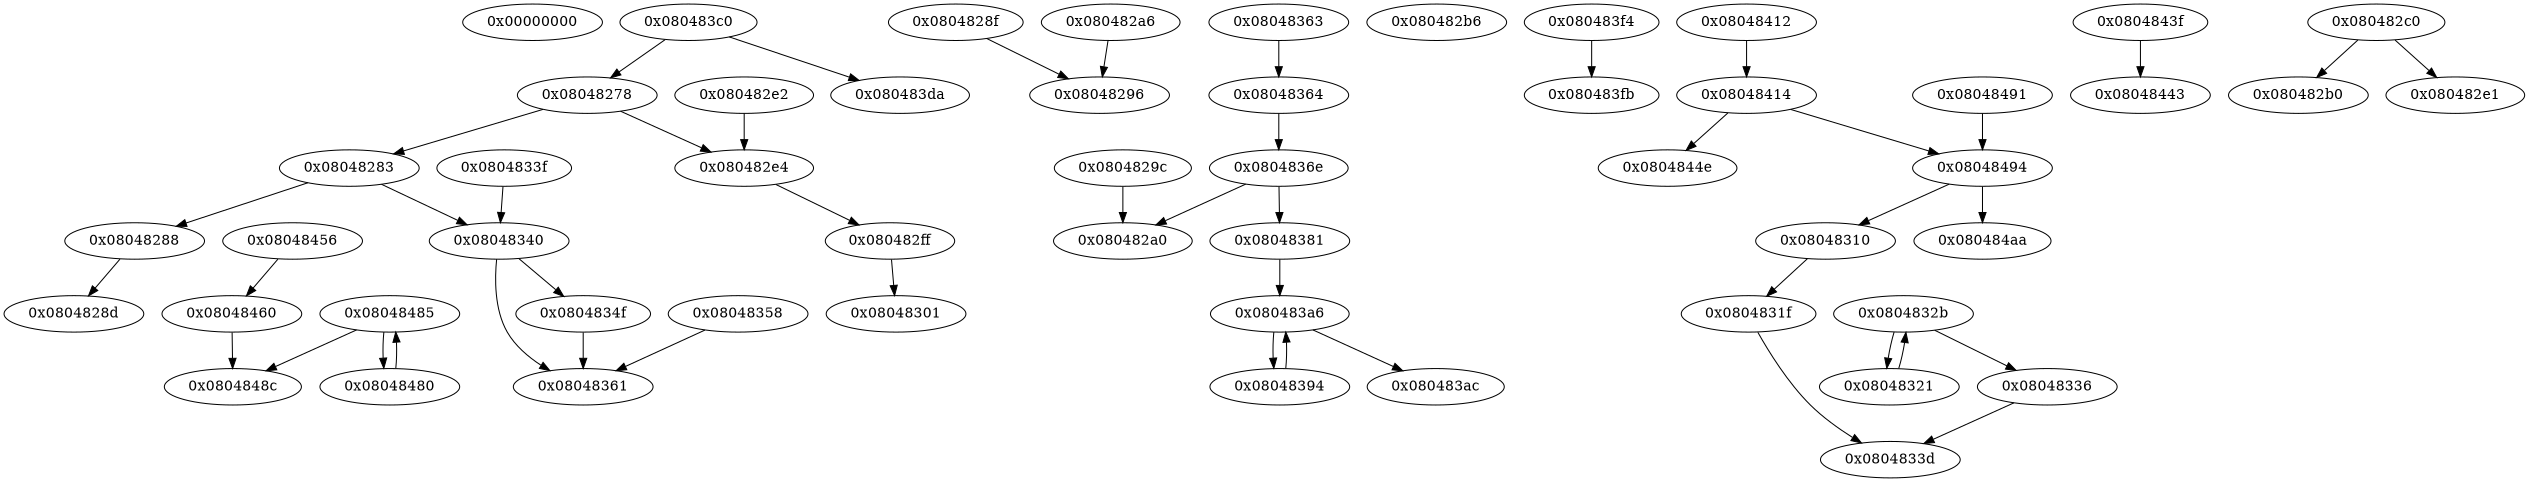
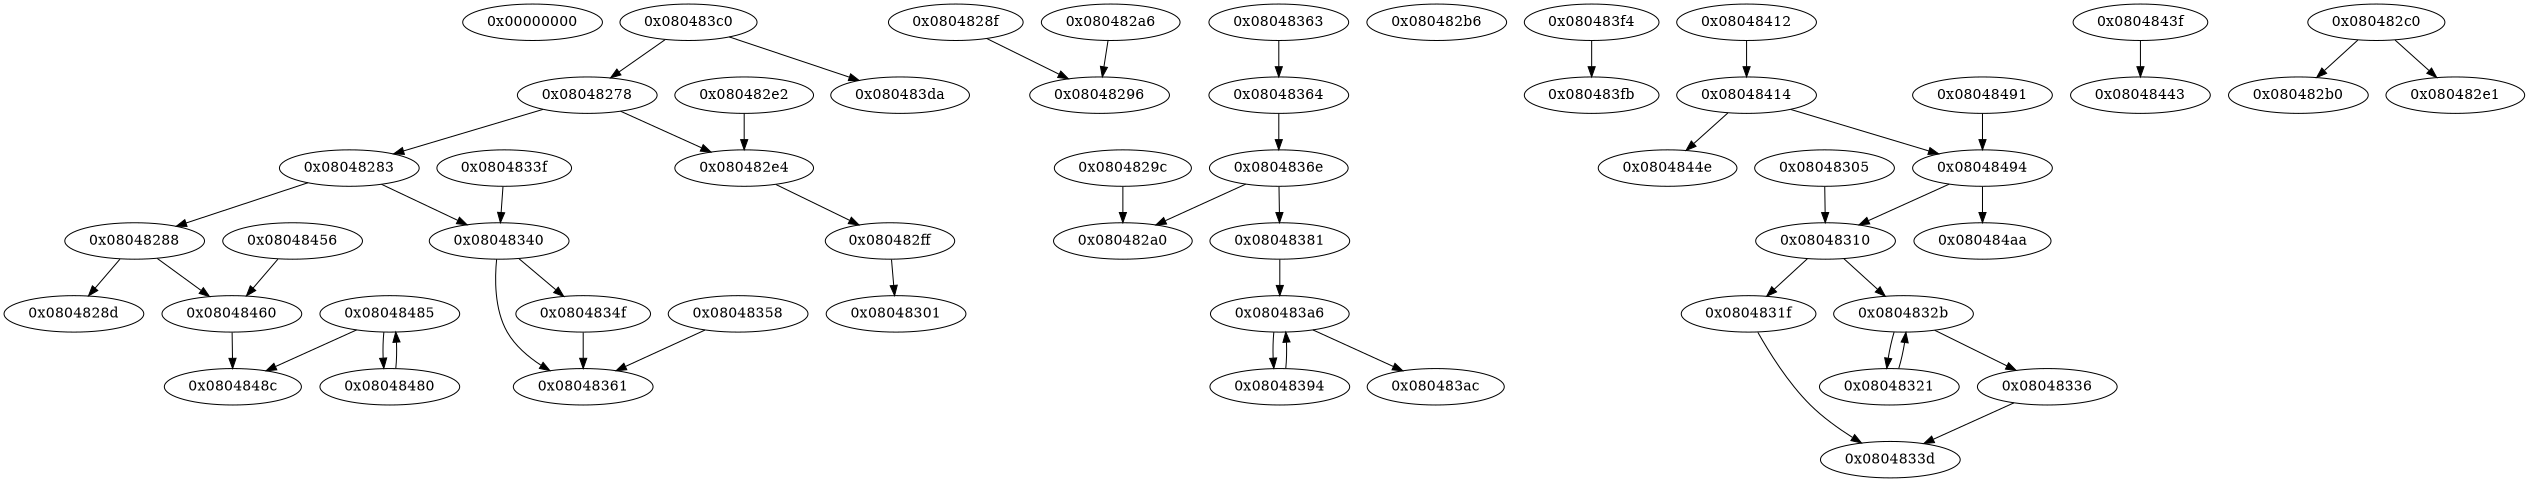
node "0x08048305": added
edge "0x08048288" -> "0x08048460": added
edge "0x08048310" -> "0x0804832b": added
